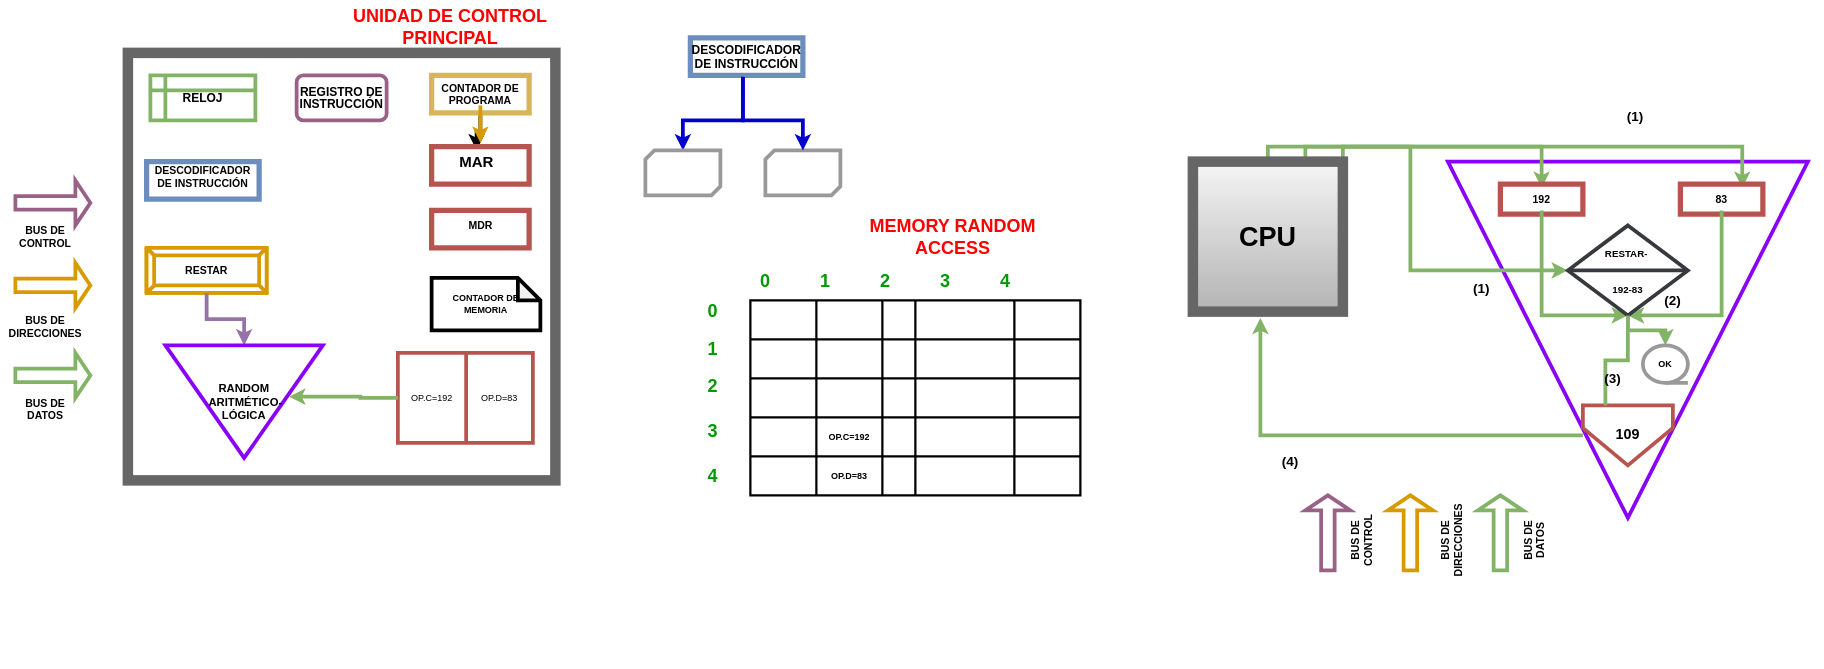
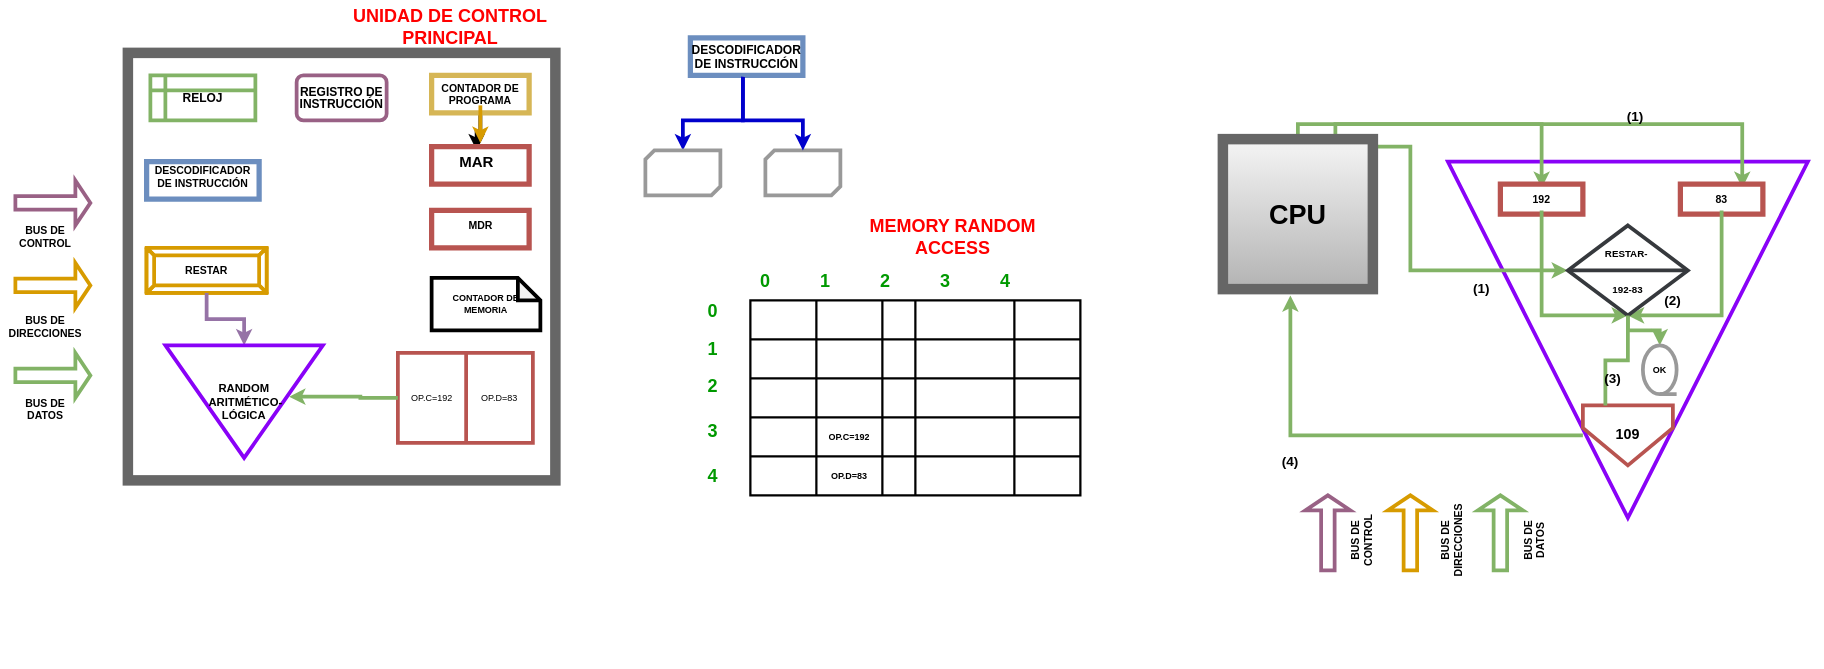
node "CPU": moved (1268, 237) -> (1298, 214)
node "OK": size 45x38 -> 34x49
